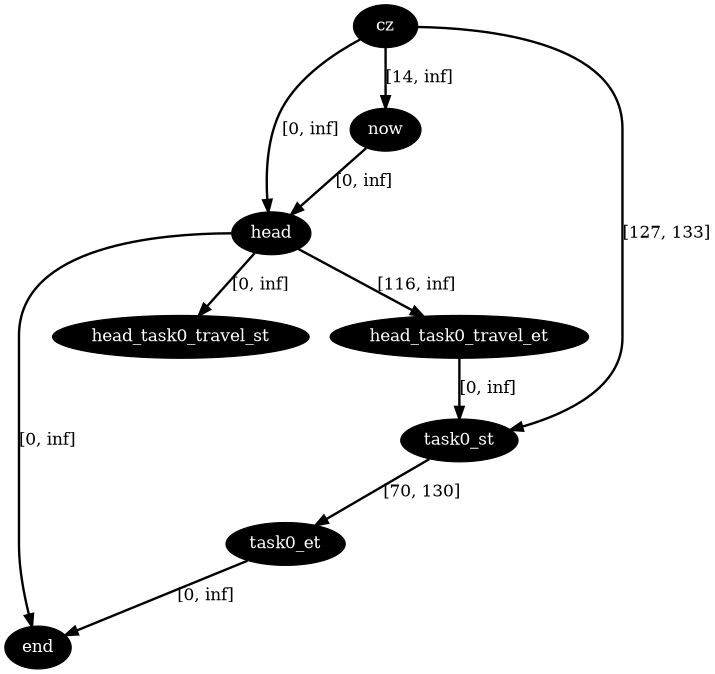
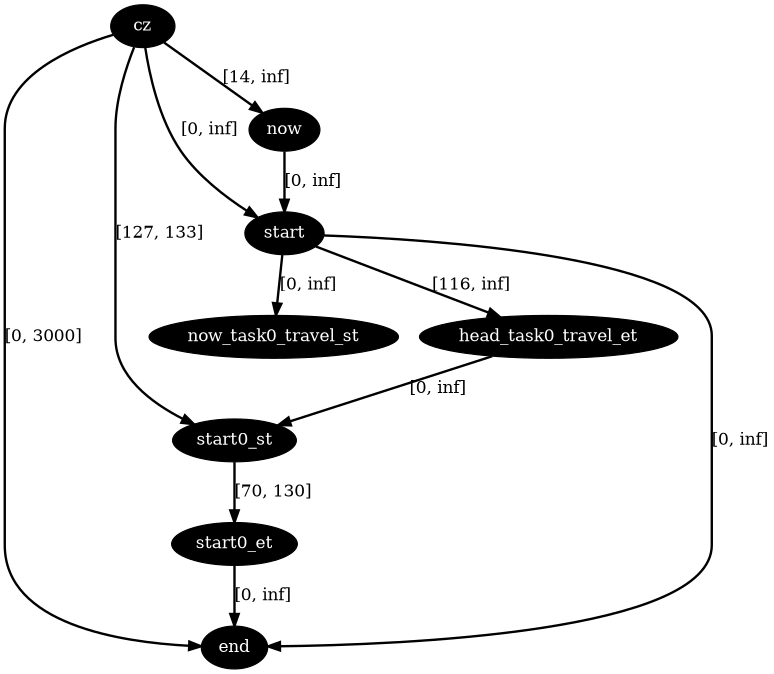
node "head": label "head" -> "start"
node "head_task0_travel_st": label "head_task0_travel_st" -> "now_task0_travel_st"
edge "cz" -> "end": added, label "[0, 3000]"
node "task0_st": label "task0_st" -> "start0_st"
node "task0_et": label "task0_et" -> "start0_et"
